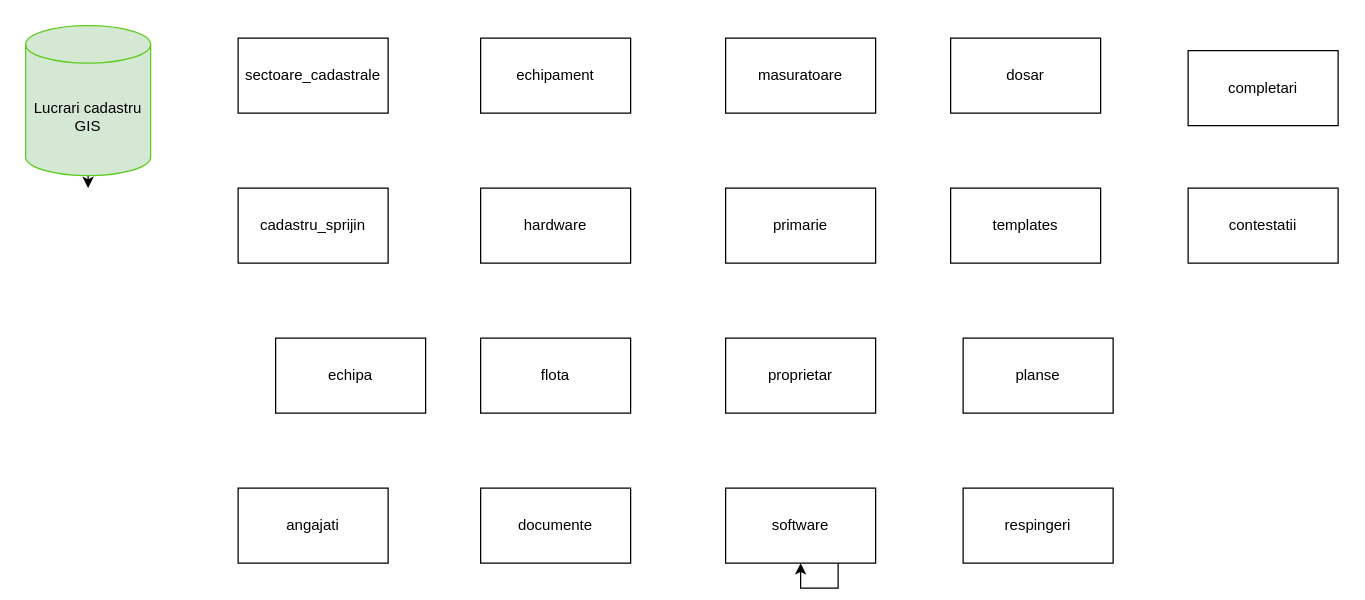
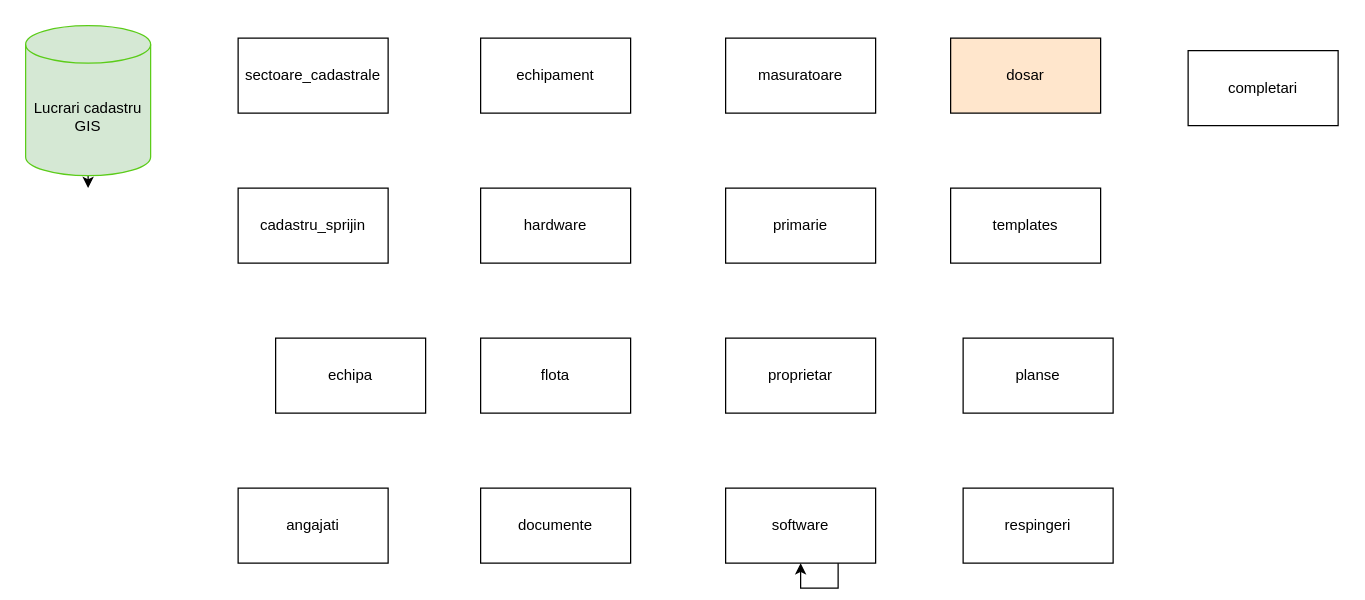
node "dosar": fillcolor #ffffff -> #ffe6cc
node "contestatii": removed
